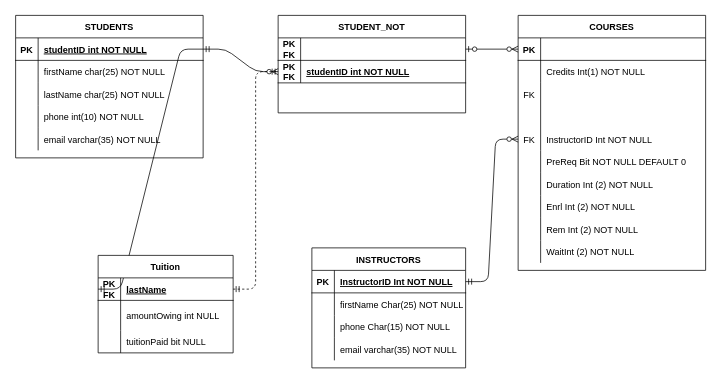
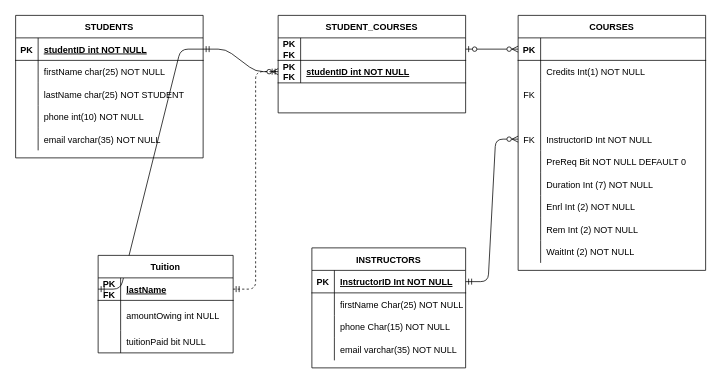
node "STUDENT_NOT": label "STUDENT_NOT" -> "STUDENT_COURSES"
node "lastName char(25) NOT NULL": label "lastName char(25) NOT NULL" -> "lastName char(25) NOT STUDENT"
node "Duration Int (2) NOT NULL": label "Duration Int (2) NOT NULL" -> "Duration Int (7) NOT NULL"
